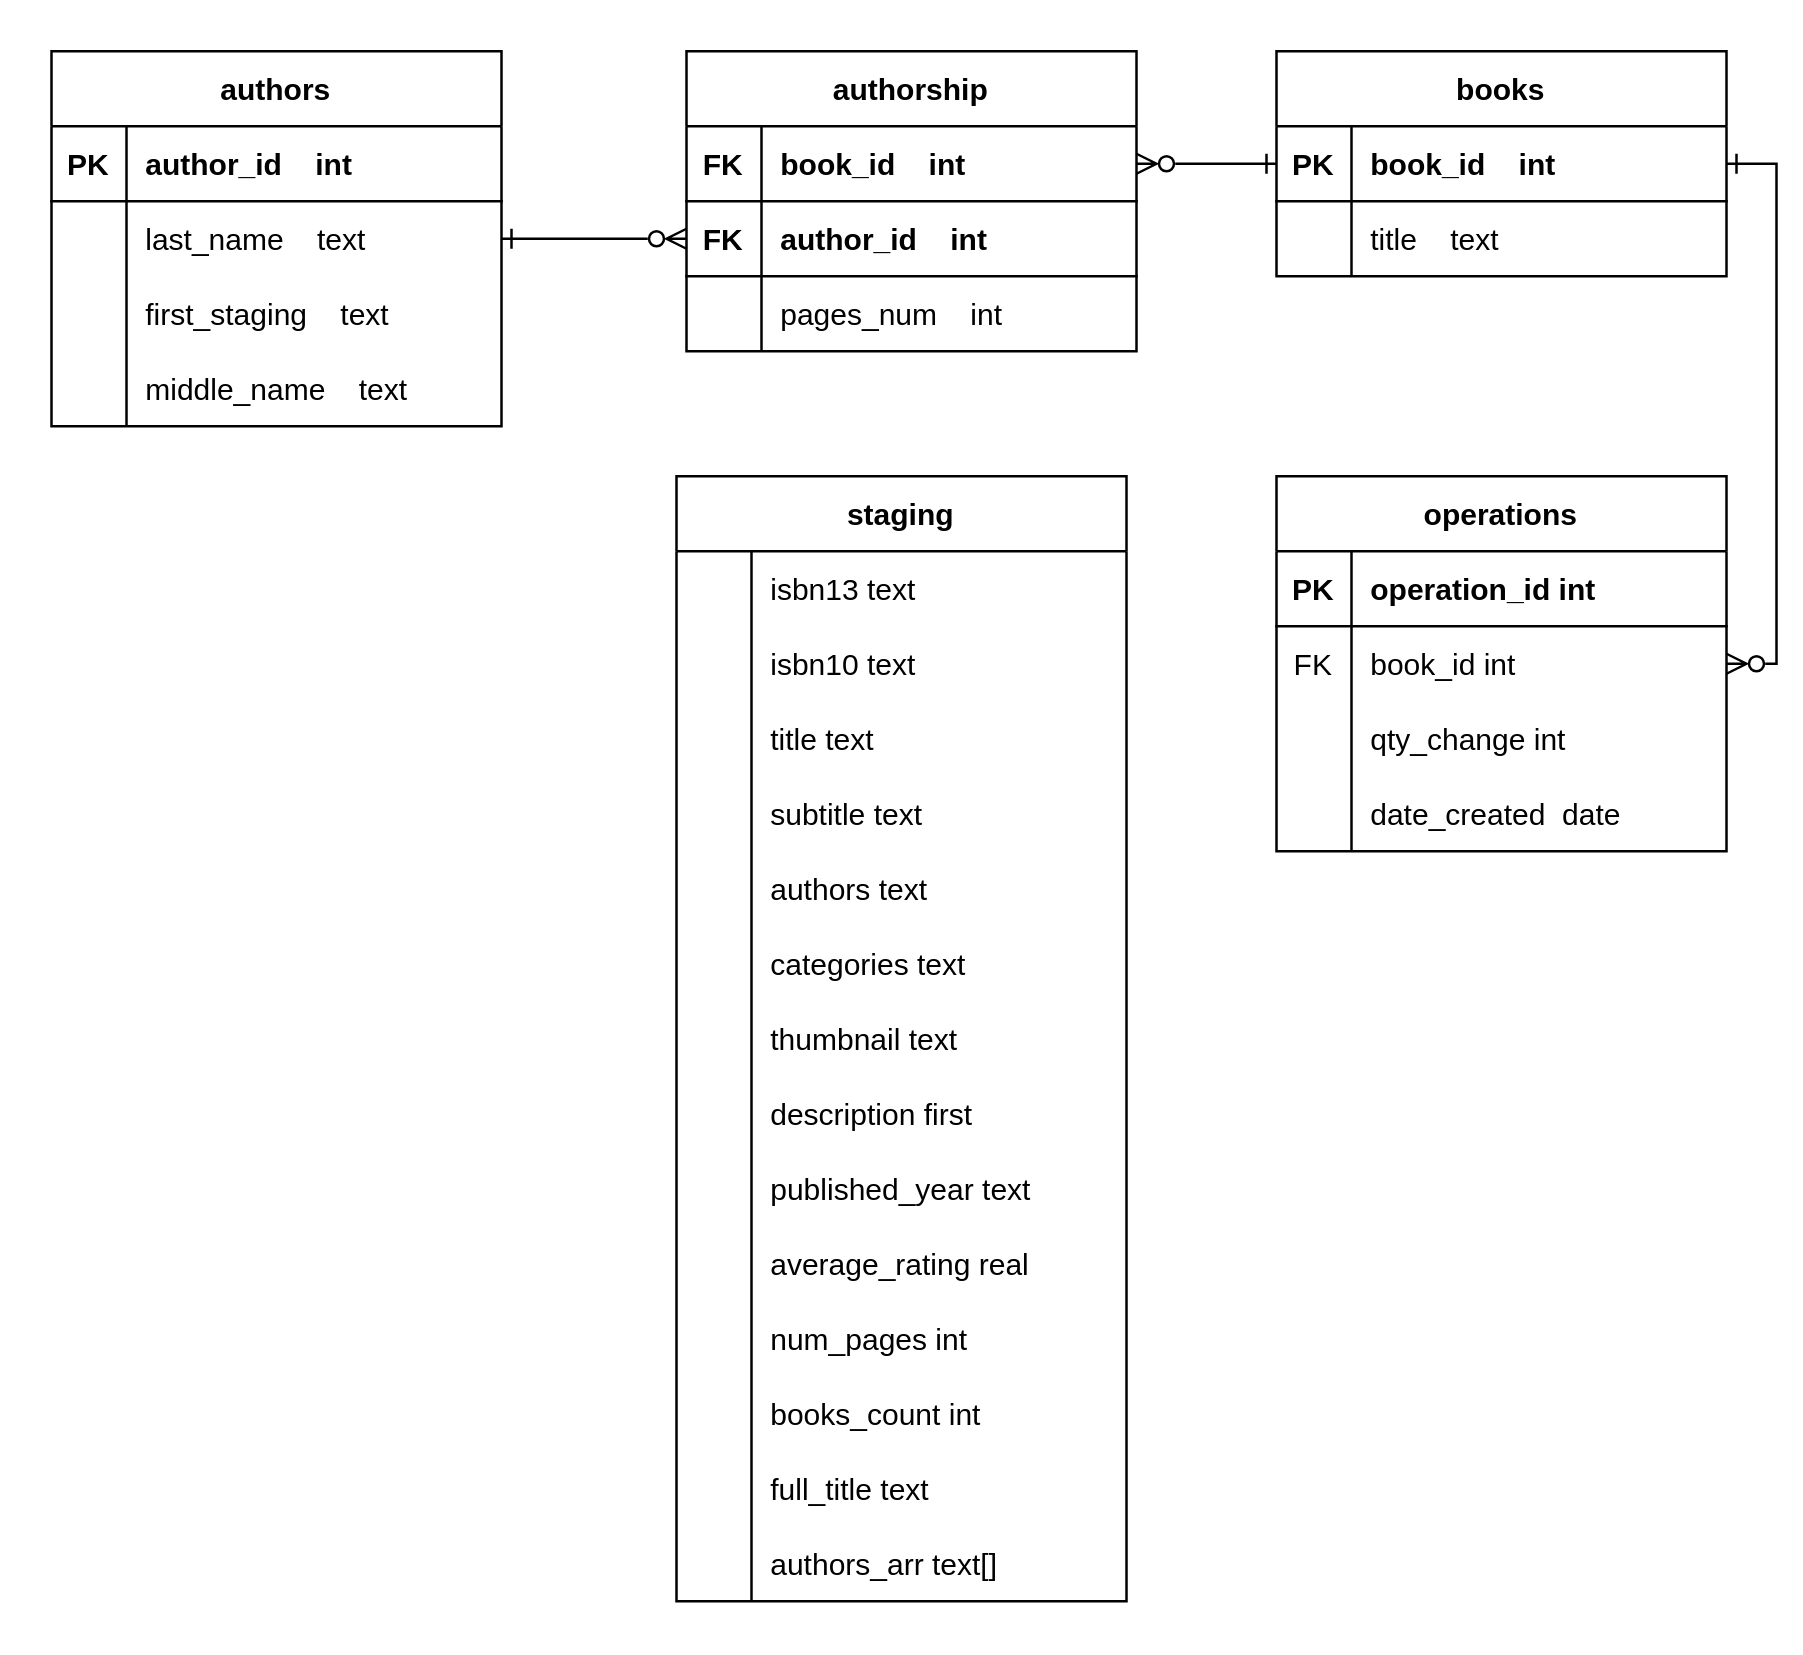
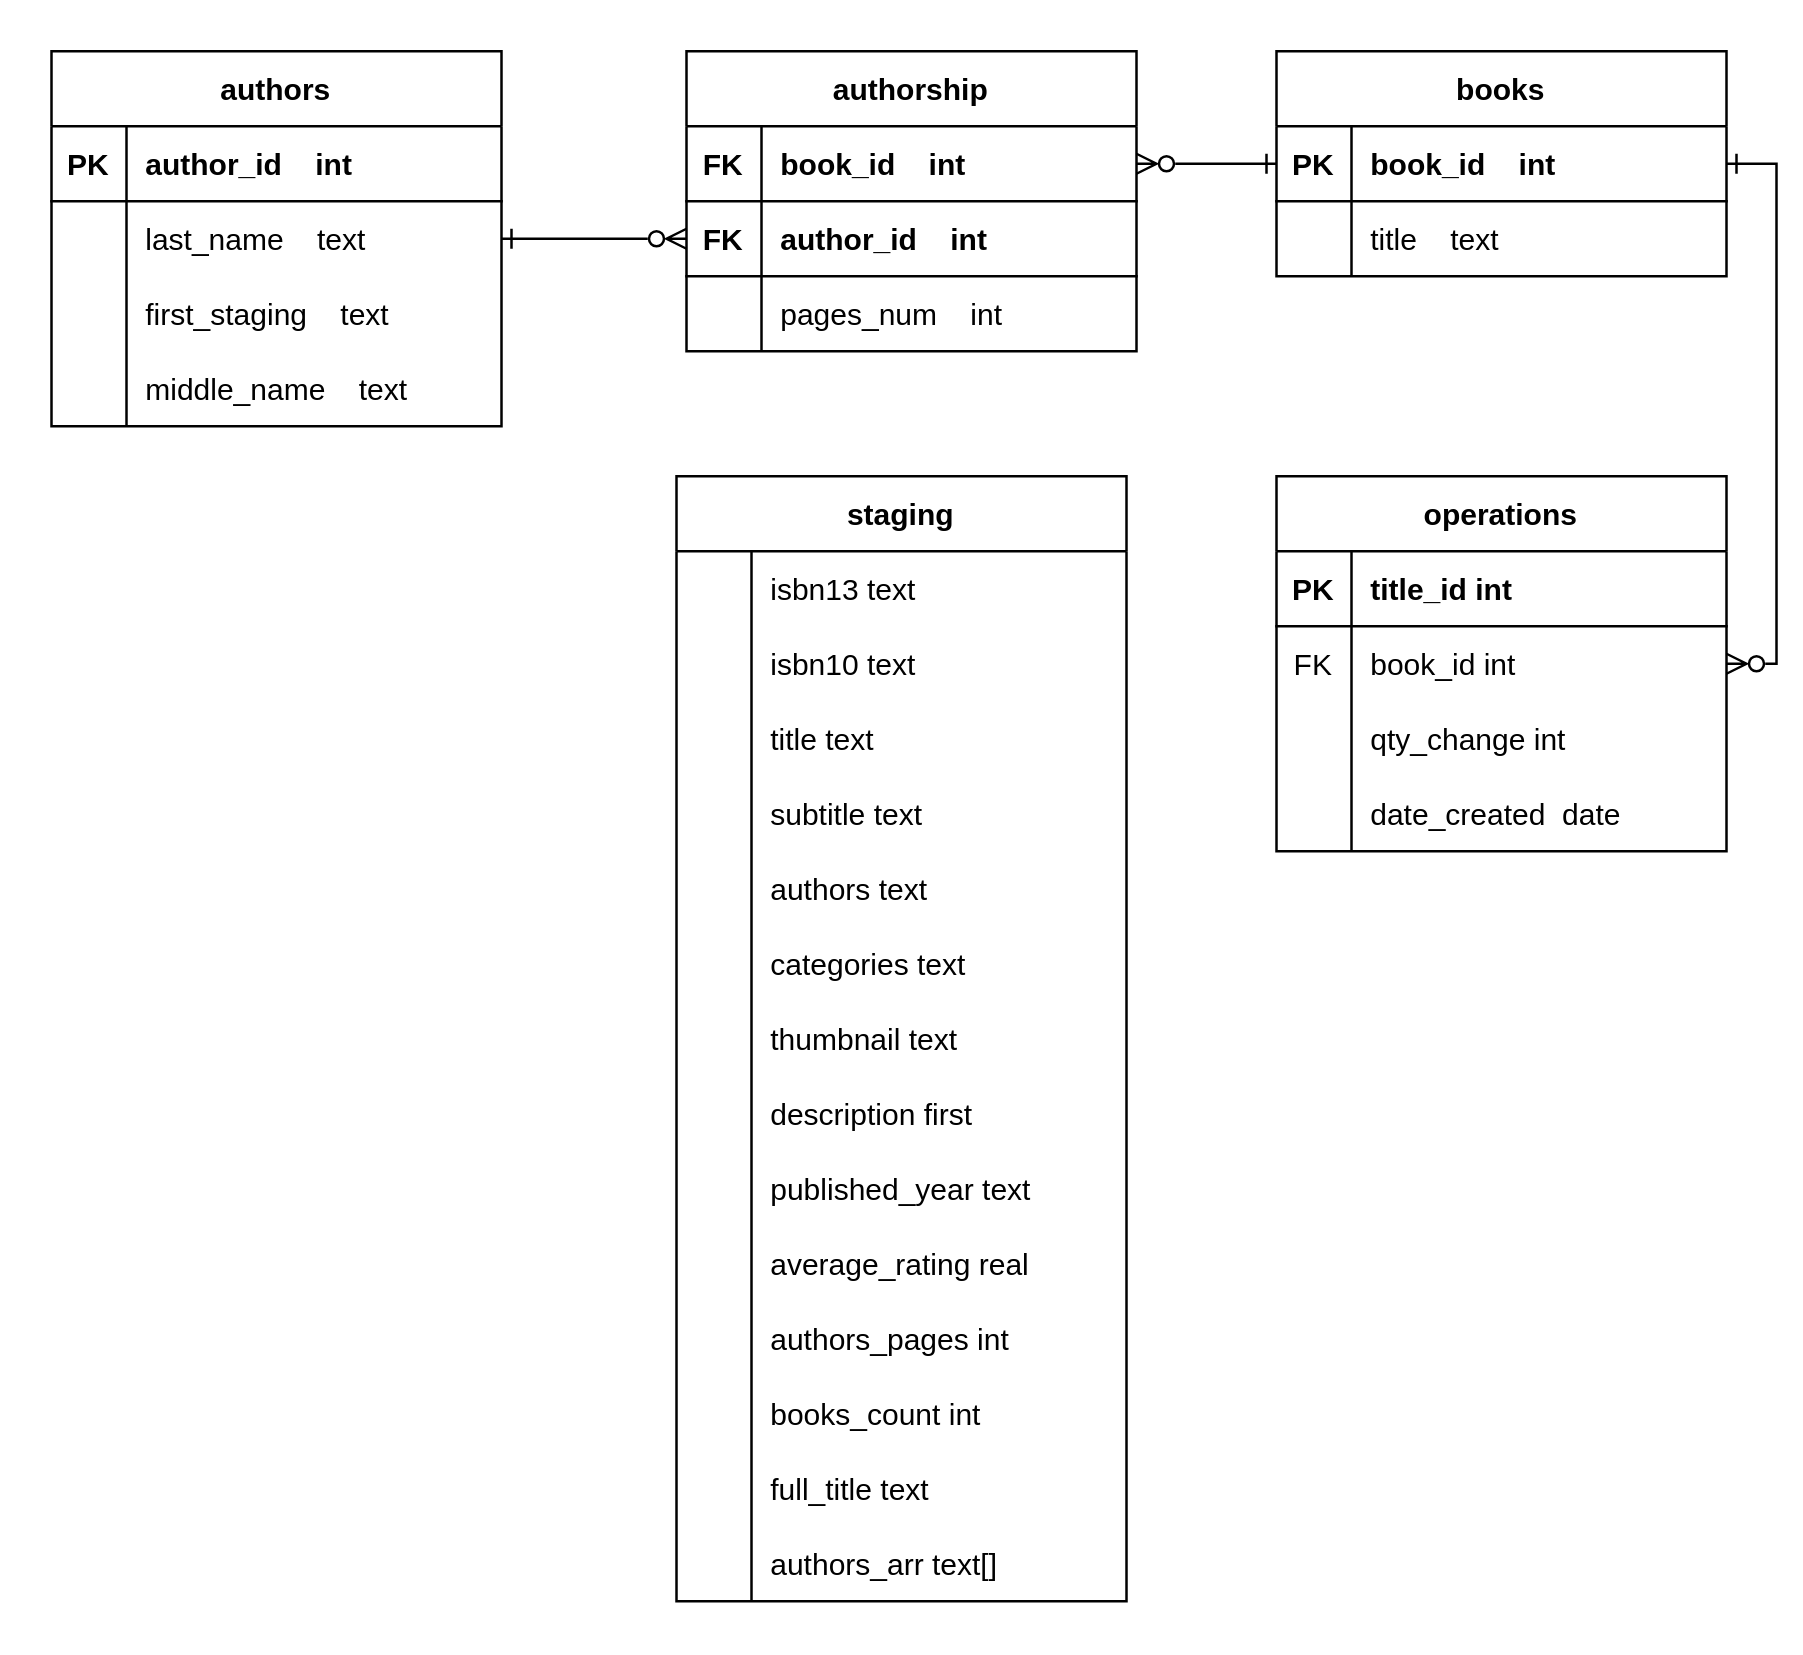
node "operation_id int": label "operation_id int" -> "title_id int"
node "num_pages int": label "num_pages int" -> "authors_pages int"
